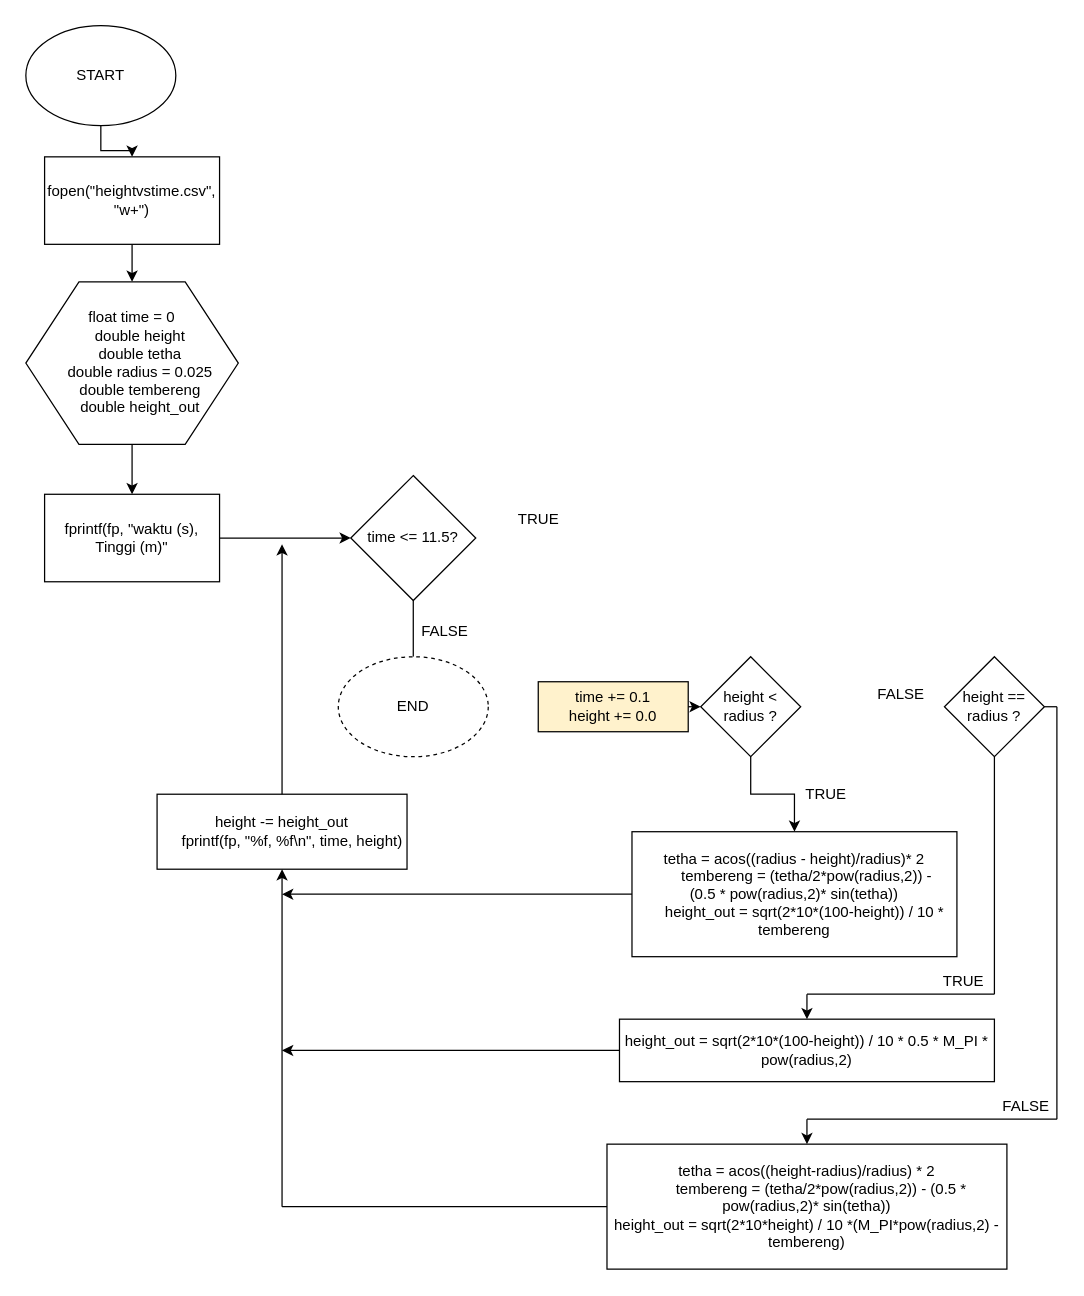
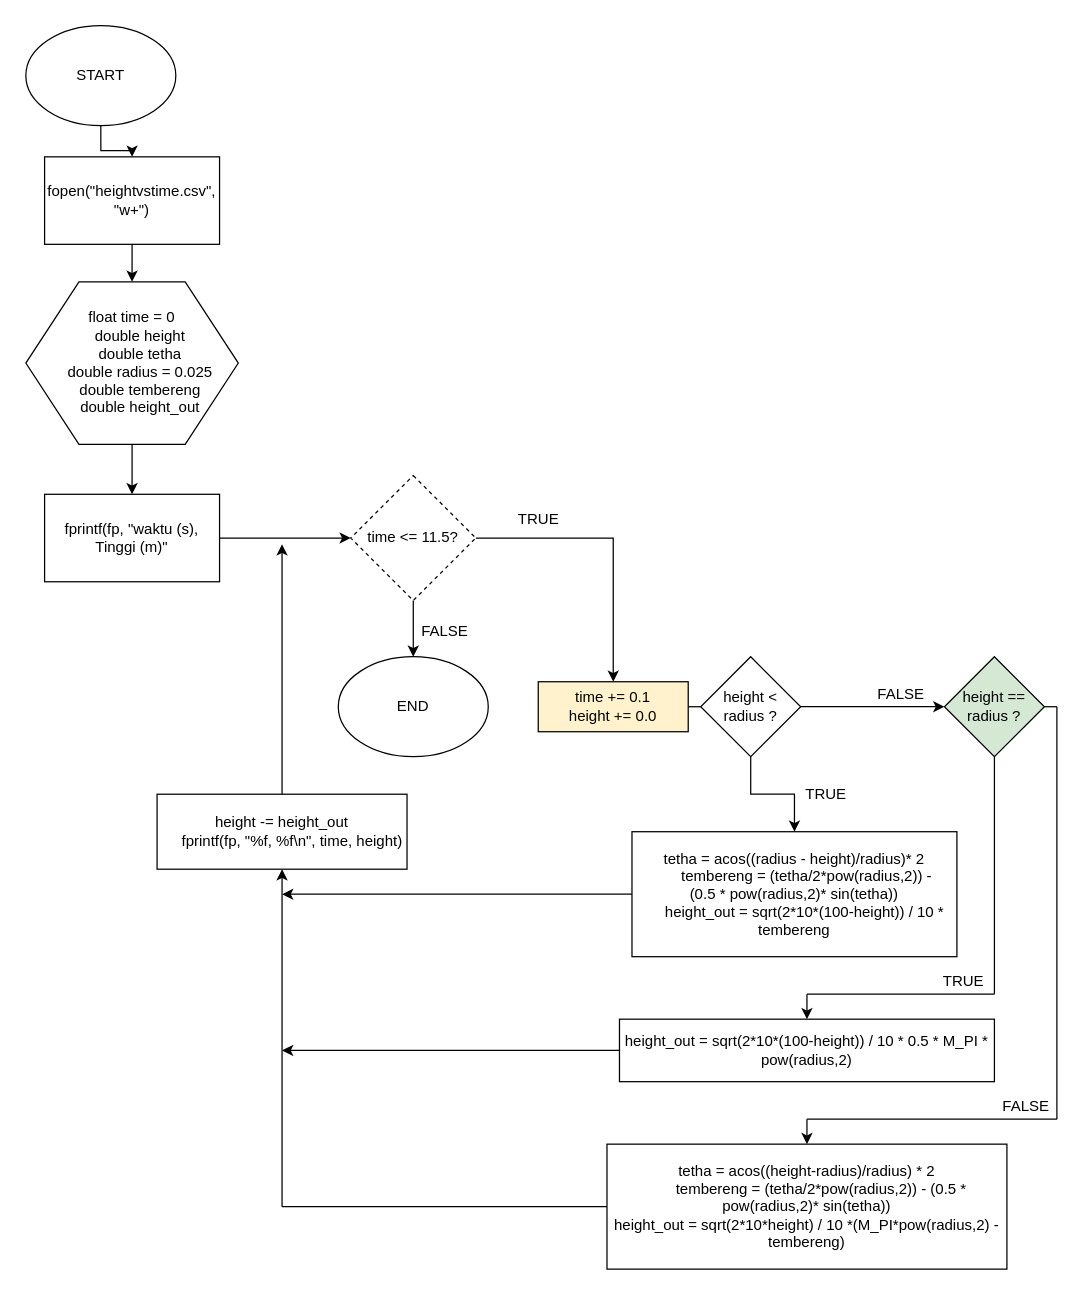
node "time <= 11.5?": style solid -> dashed
edge "time <= 11.5?" -> "time += 0.1 height += 0.0": added
edge "time <= 11.5?" -- "END": arrowhead none -> classic
node "END": style dashed -> solid
edge "time += 0.1 height += 0.0" -> "height < radius ?": arrowhead classic -> none
edge "height < radius ?" -> "height == radius ?": added
node "height == radius ?": fillcolor #ffffff -> #d5e8d4
